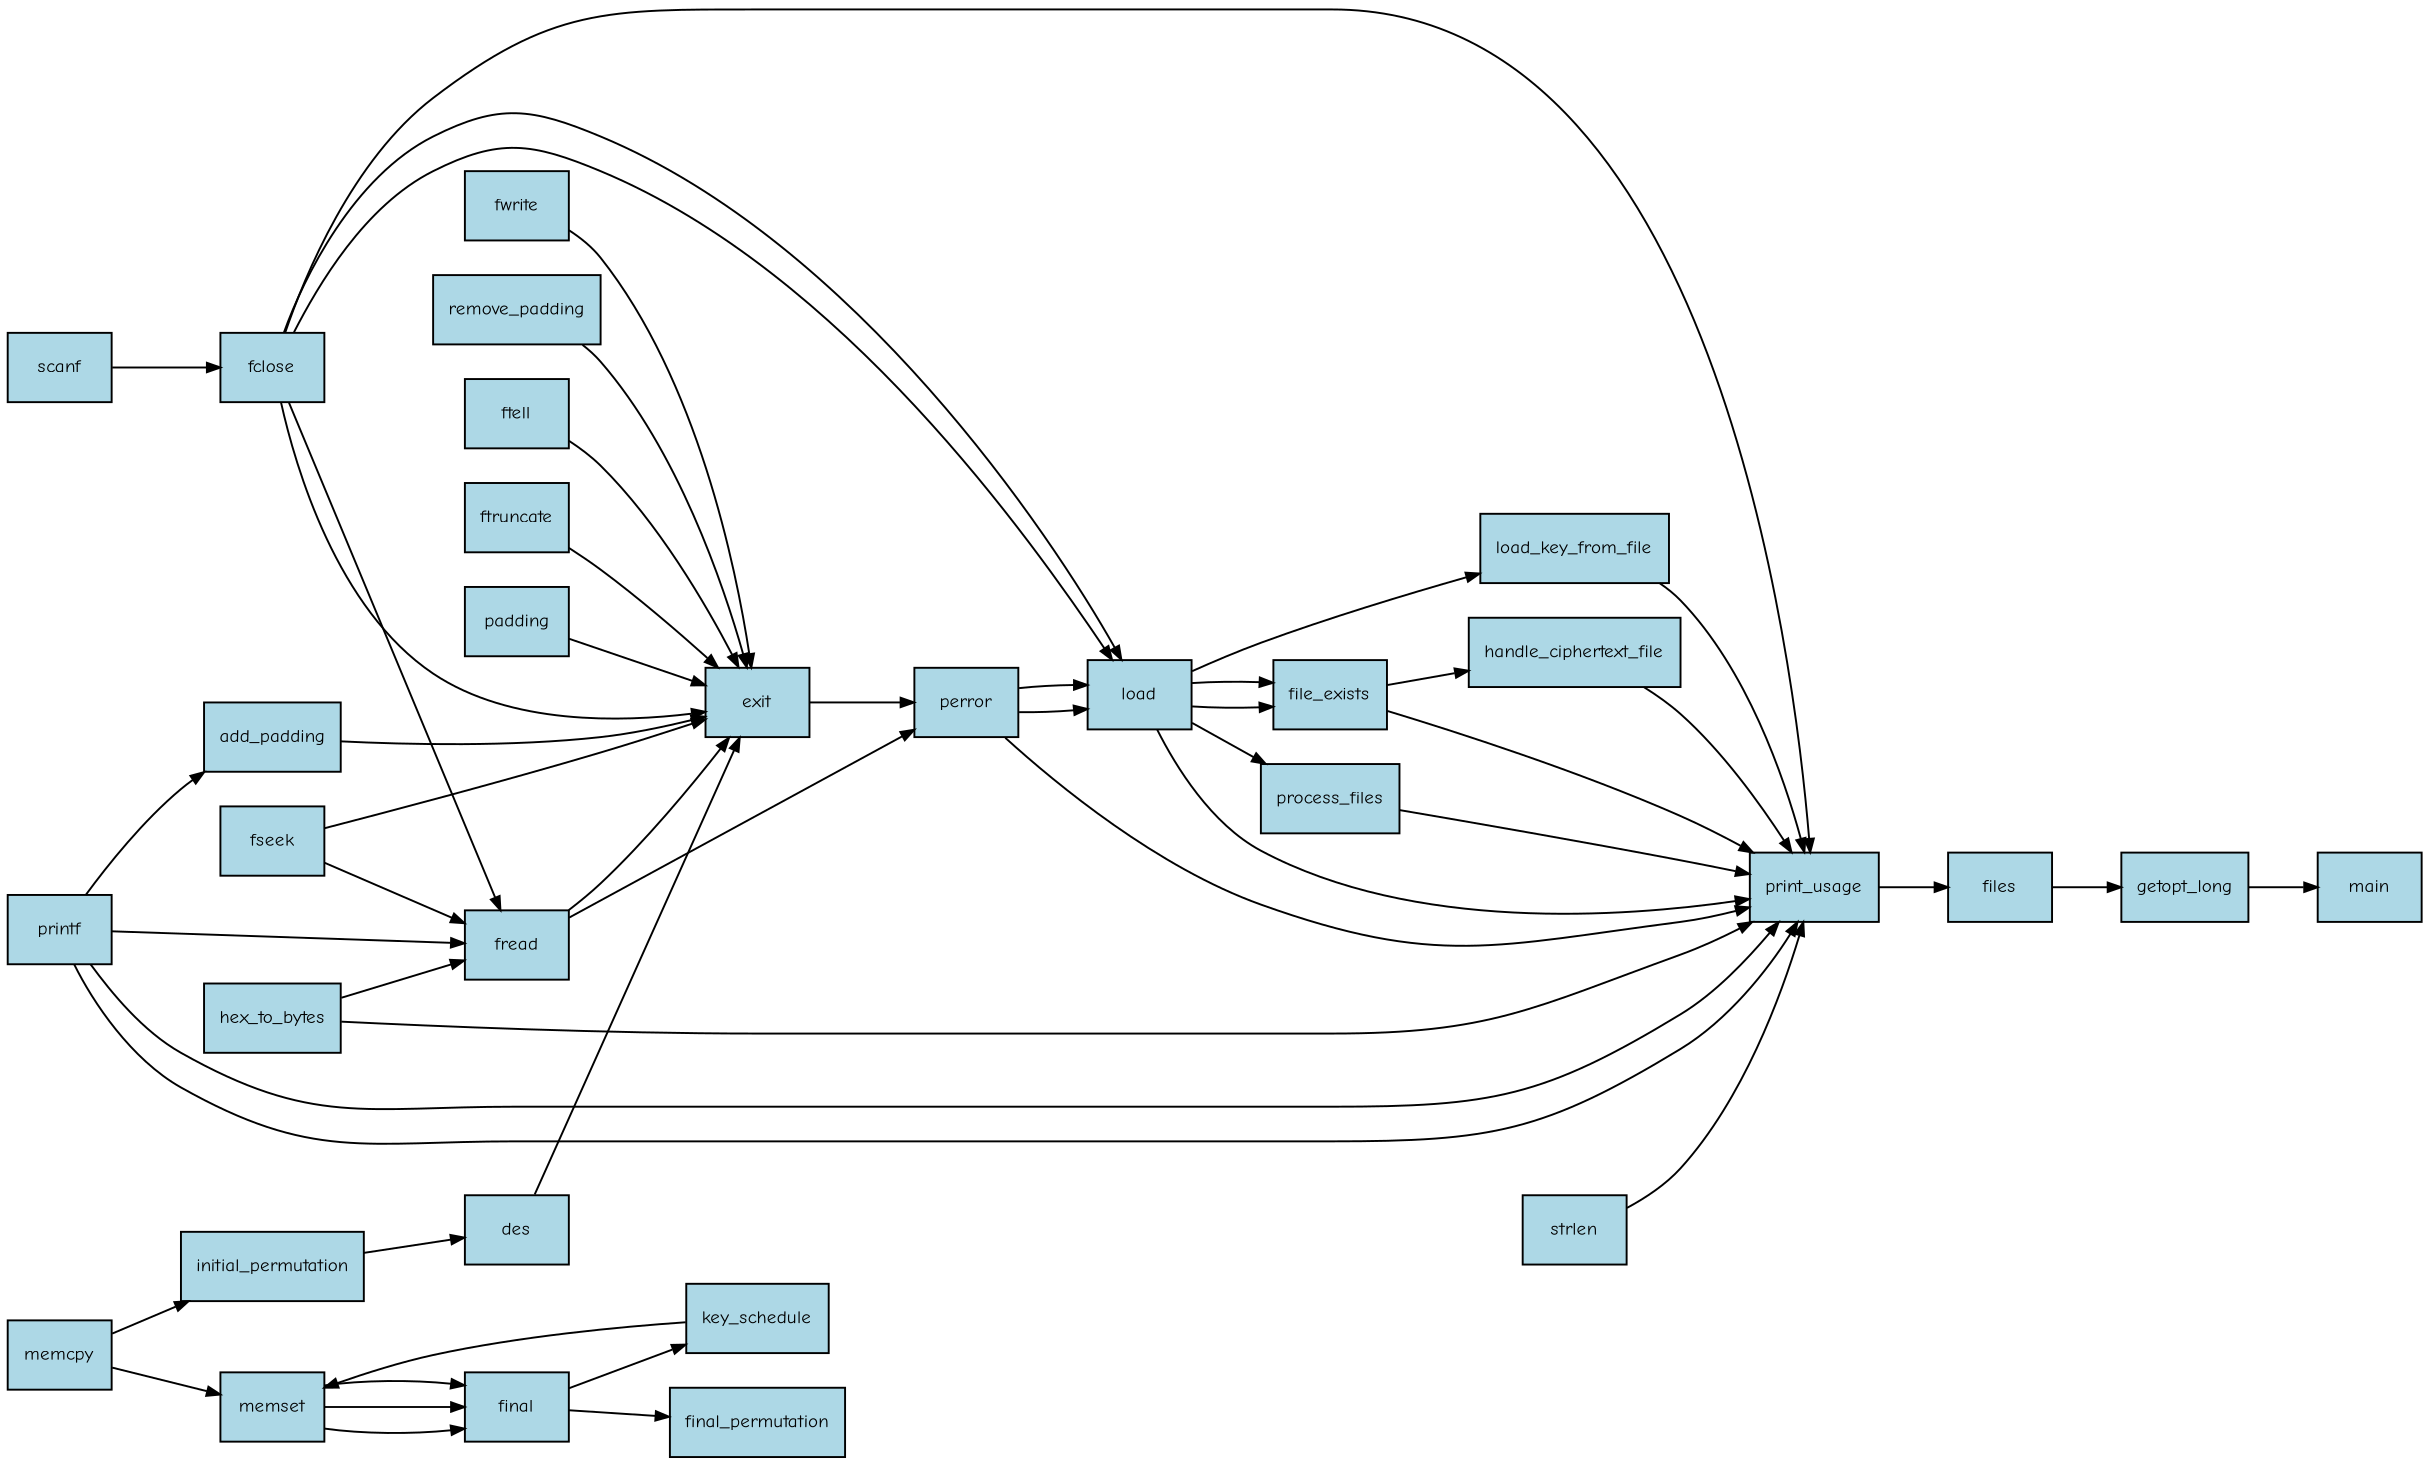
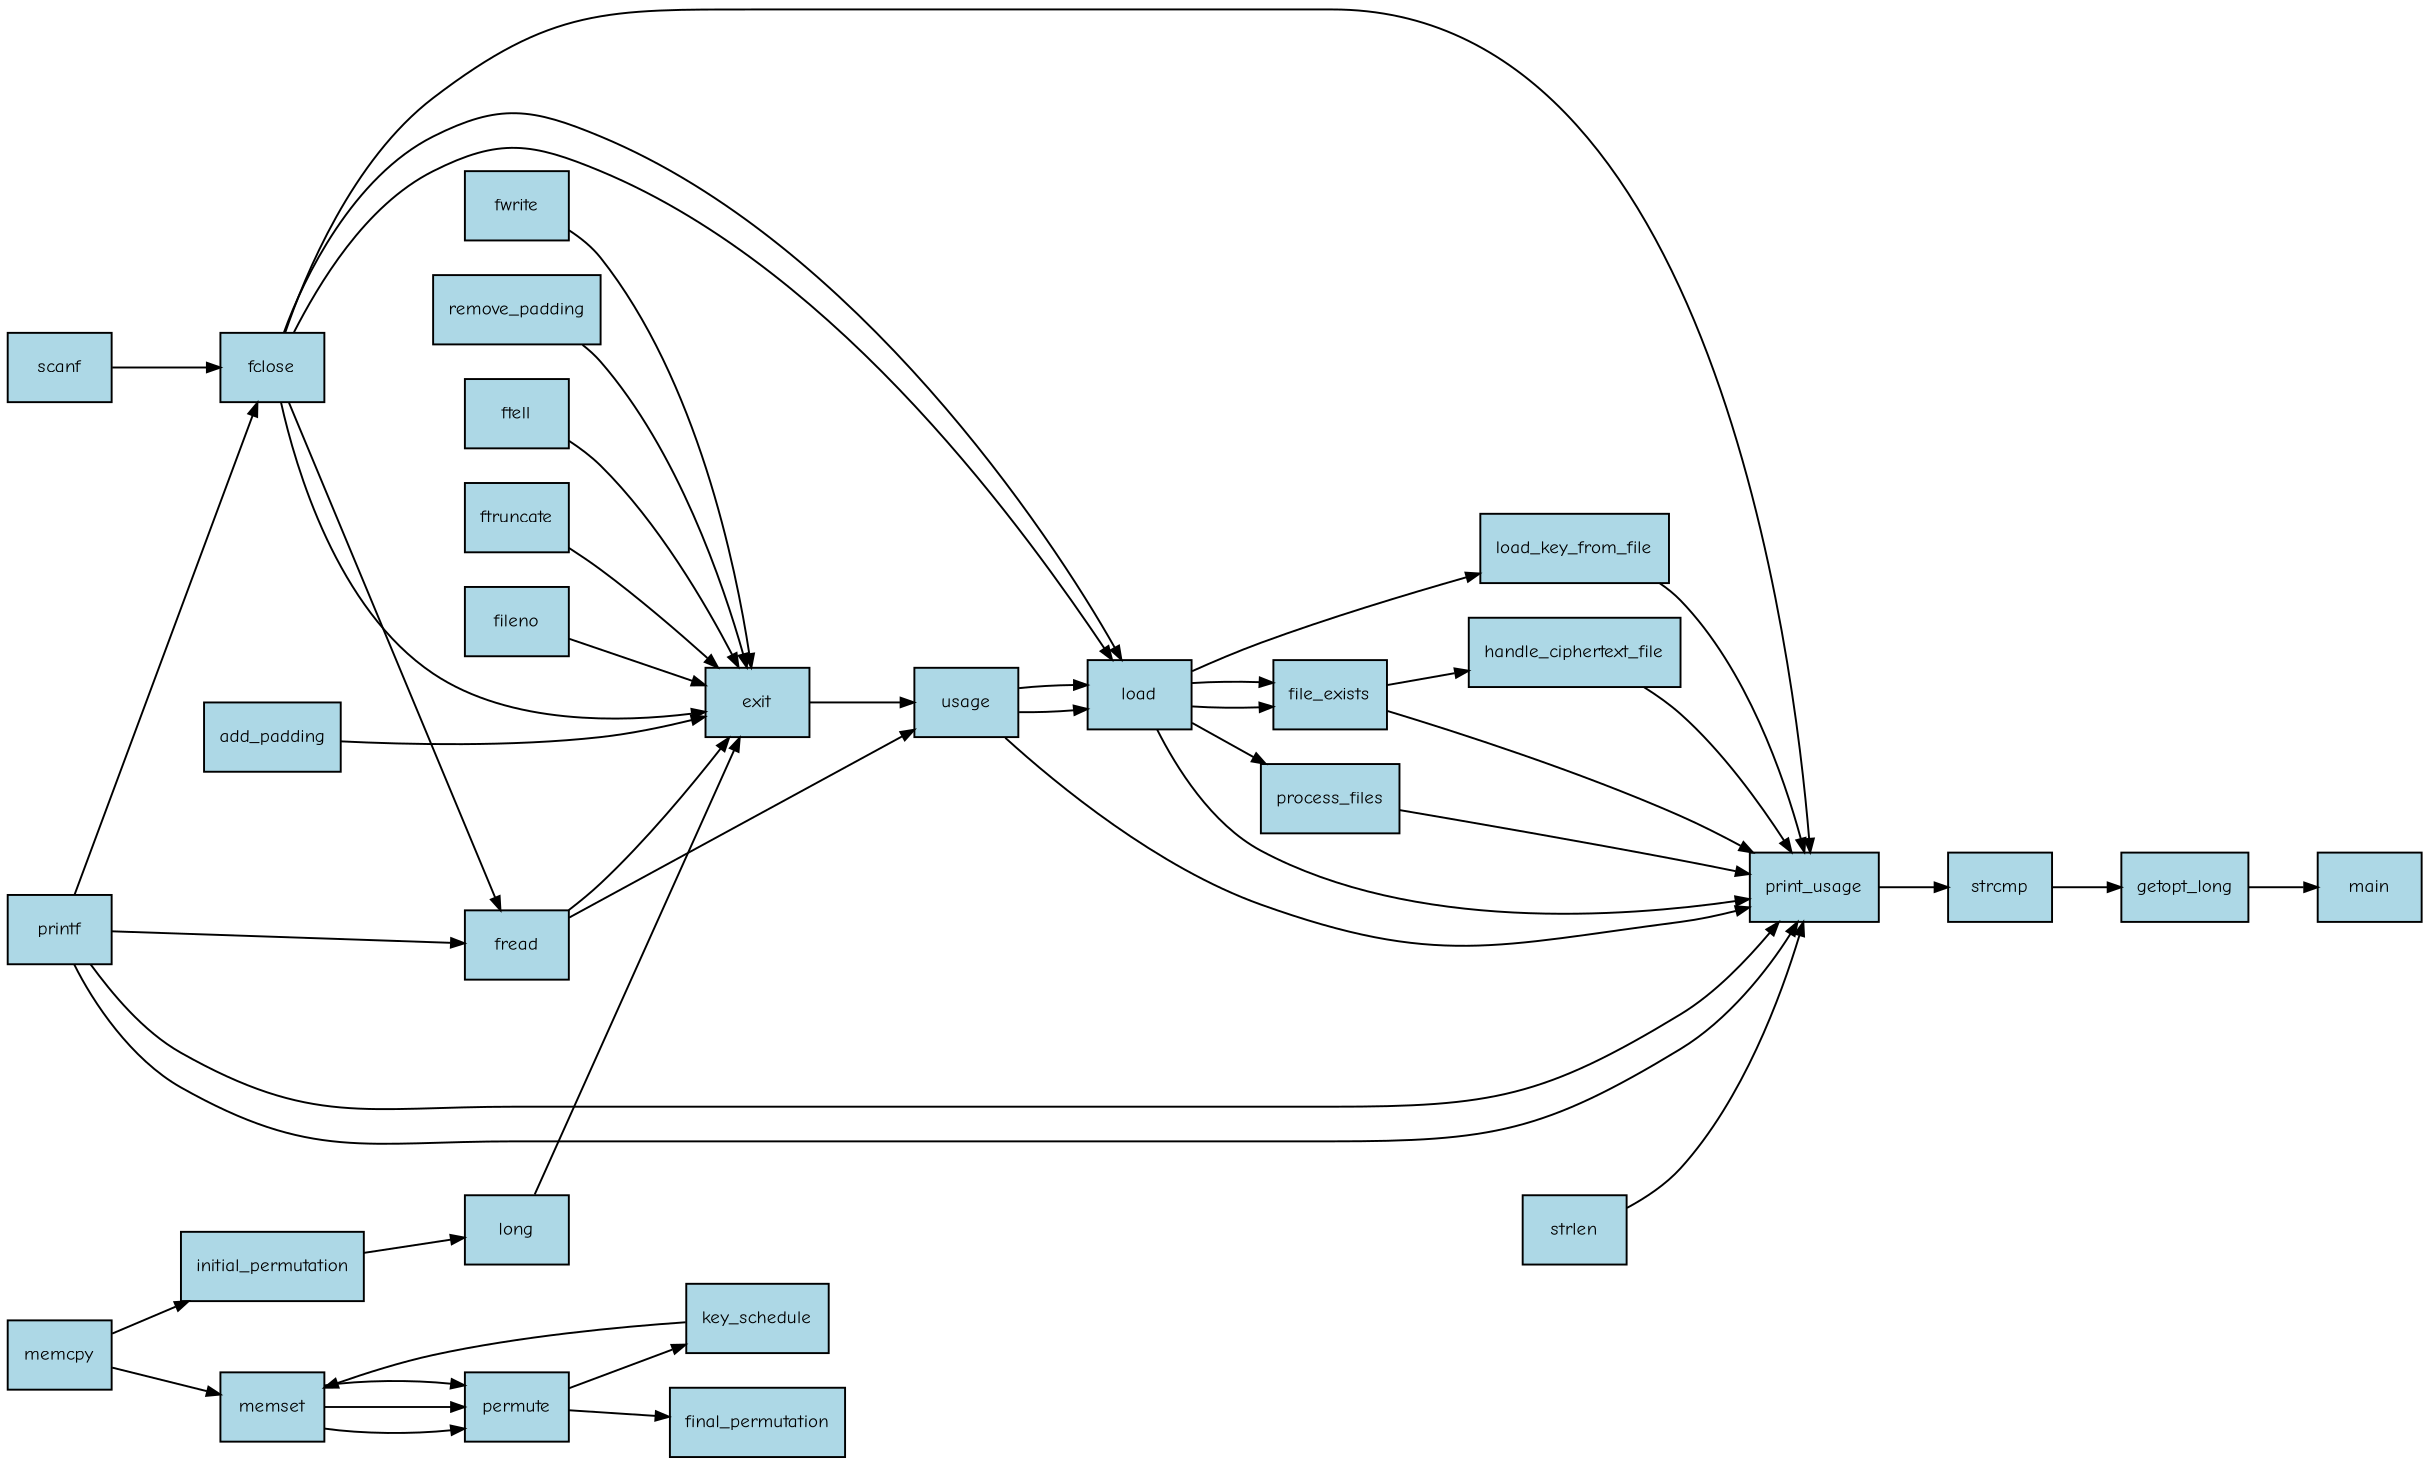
node "padding": label "padding" -> "fileno"
node "perror": label "perror" -> "usage"
edge "printf" -> "add_padding": now "printf" -> "fclose"
node "fseek": removed
node "files": label "files" -> "strcmp"
node "hex_to_bytes": removed
node "des": label "des" -> "long"
node "final": label "final" -> "permute"
